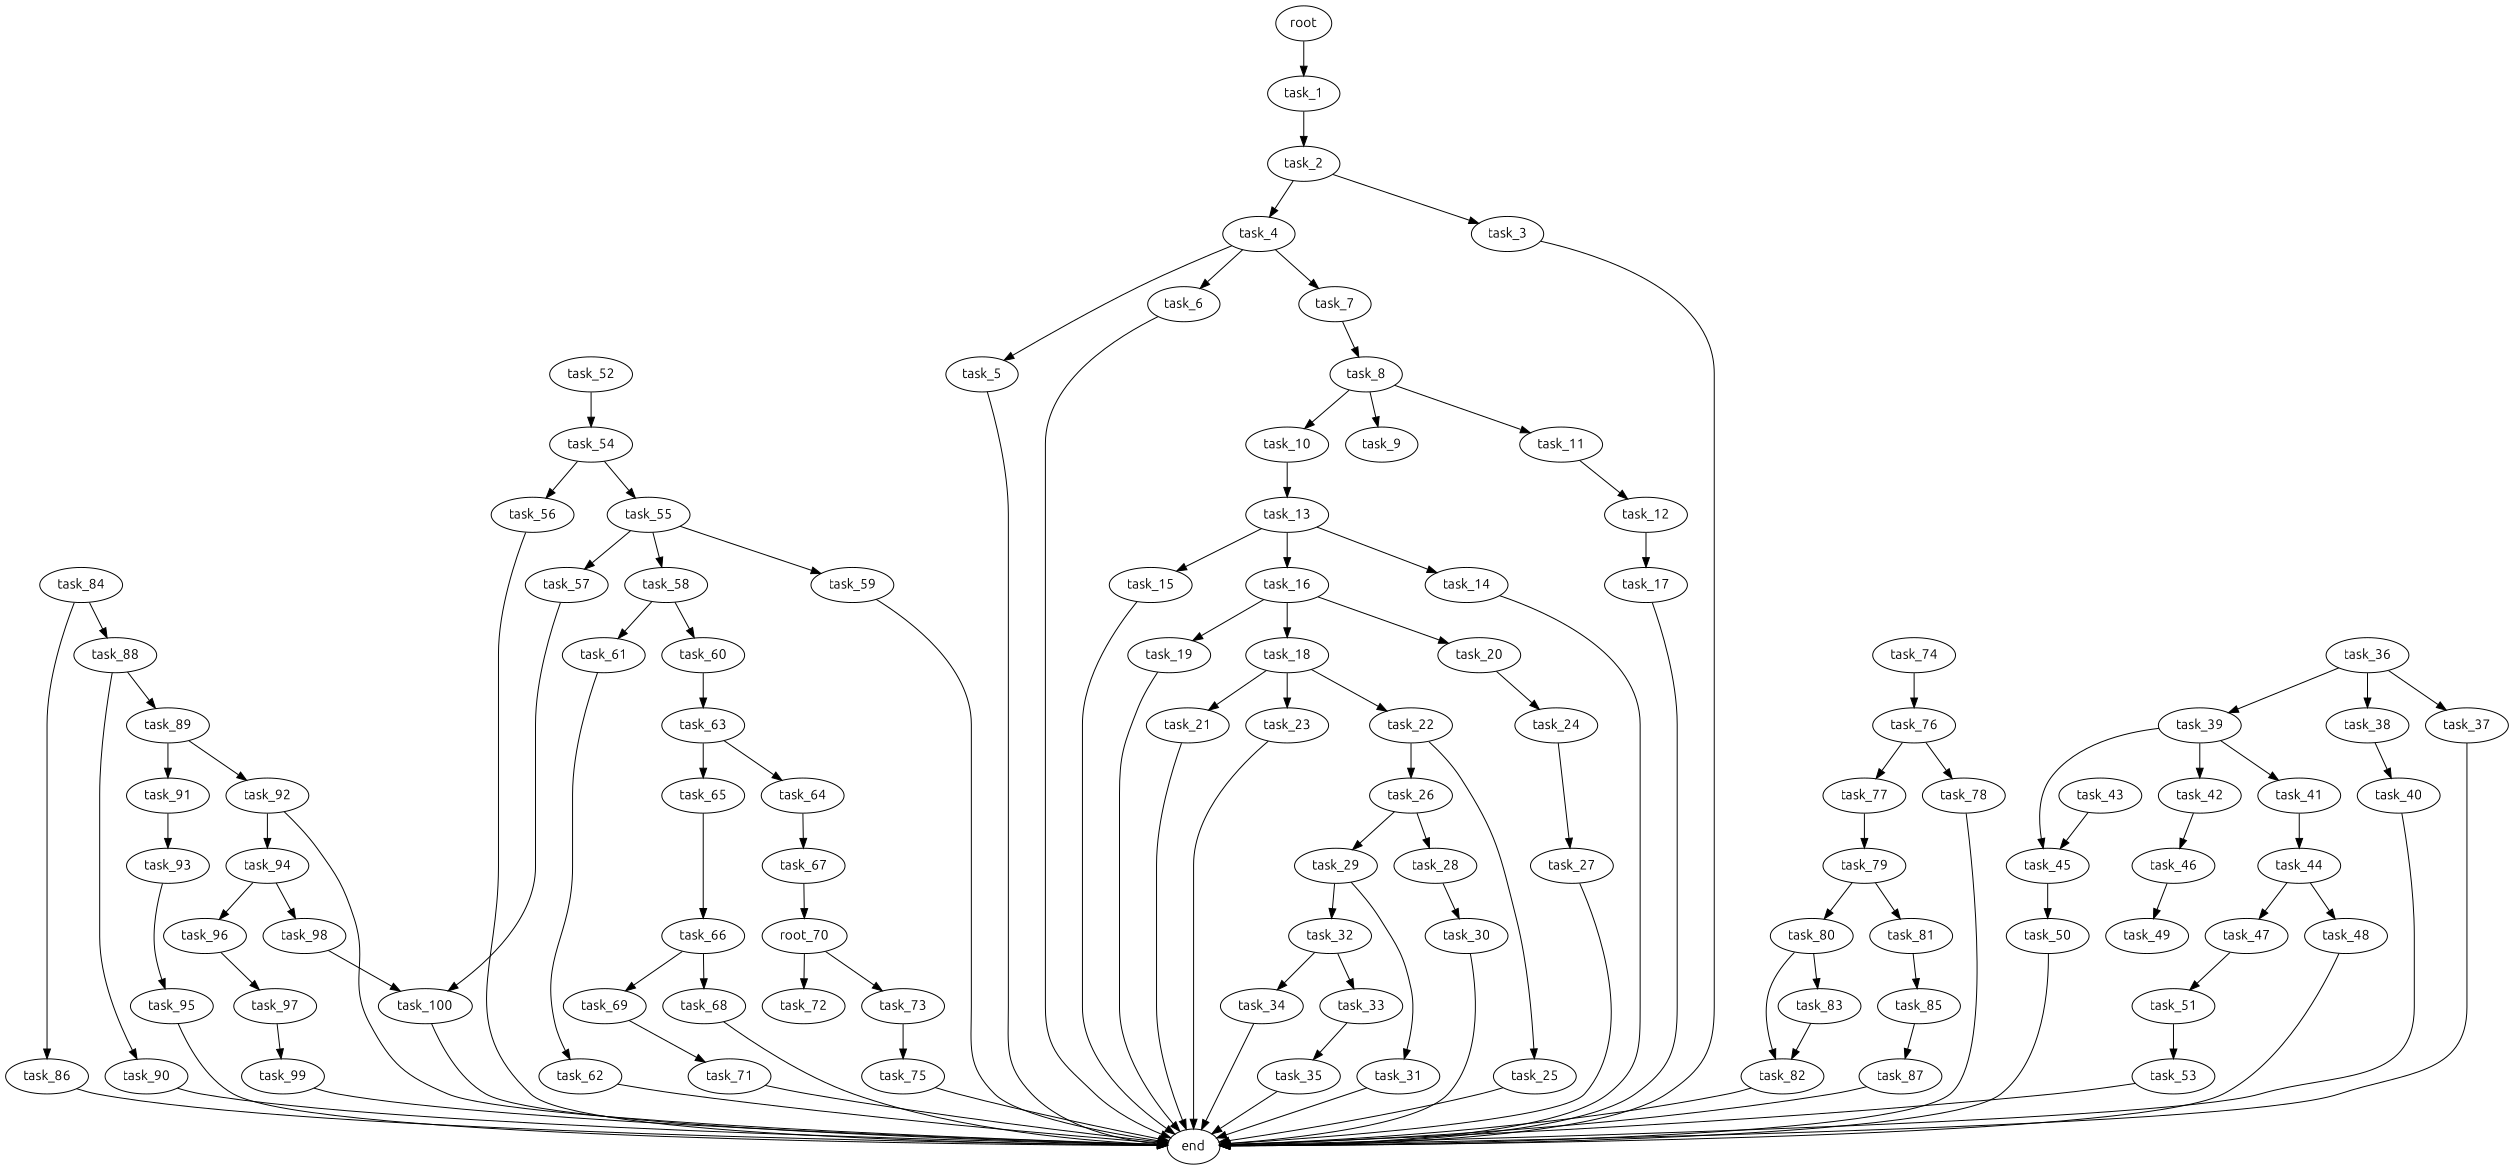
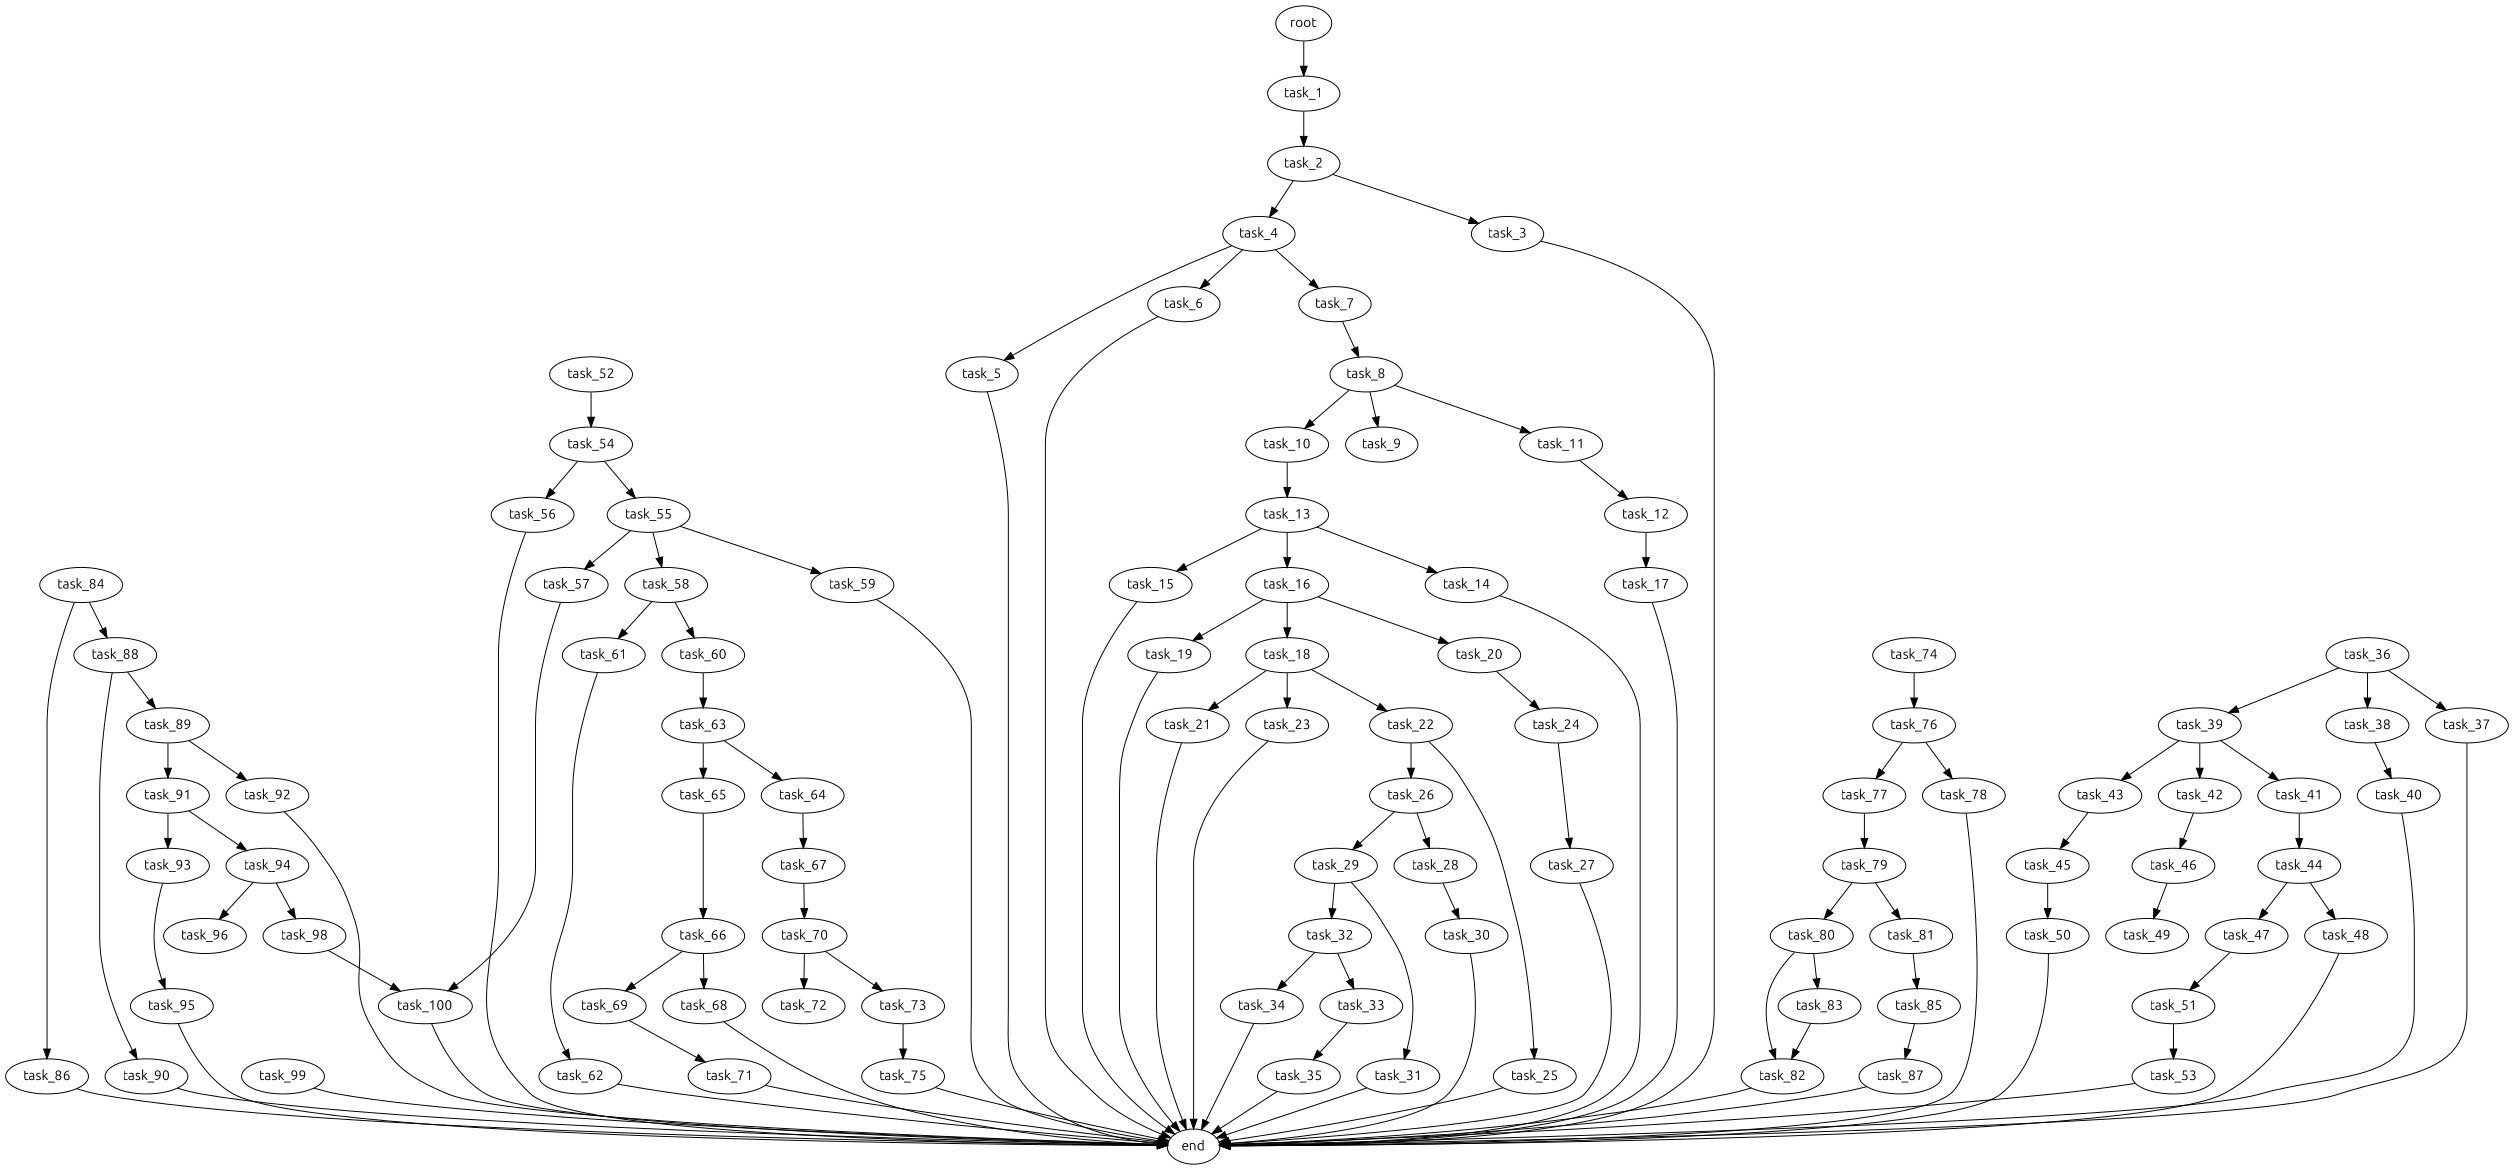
edge "task_39" -> "task_45": now "task_39" -> "task_43"
edge "task_92" -> "task_94": now "task_91" -> "task_94"
node "root_70": label "root_70" -> "task_70"
node "task_97": removed
